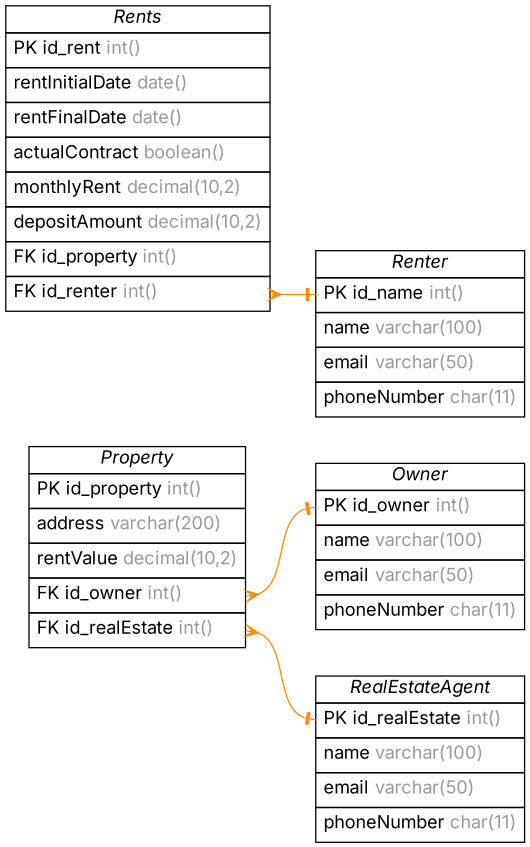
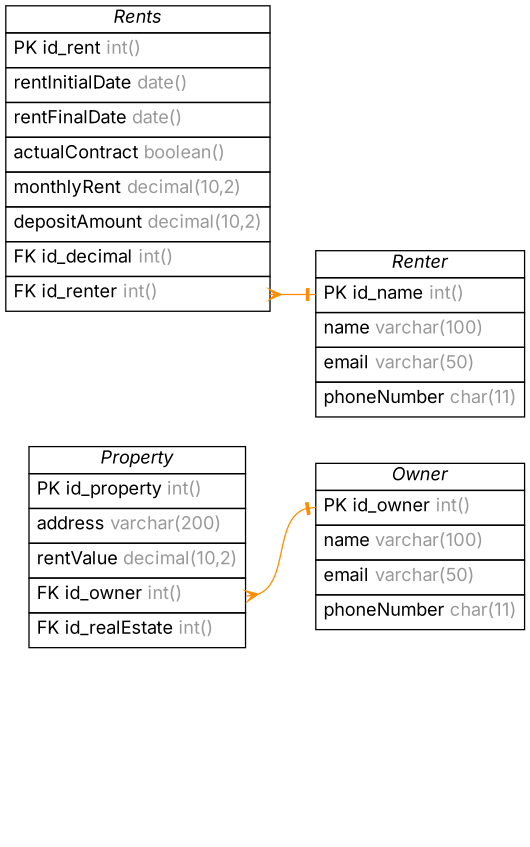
node "Rents": text "FK id_property" -> "FK id_decimal"
node "RealEstateAgent": removed
